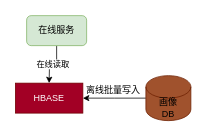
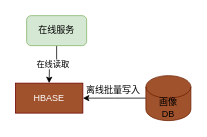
node "HBASE": fillcolor #a20025 -> #a0522d
